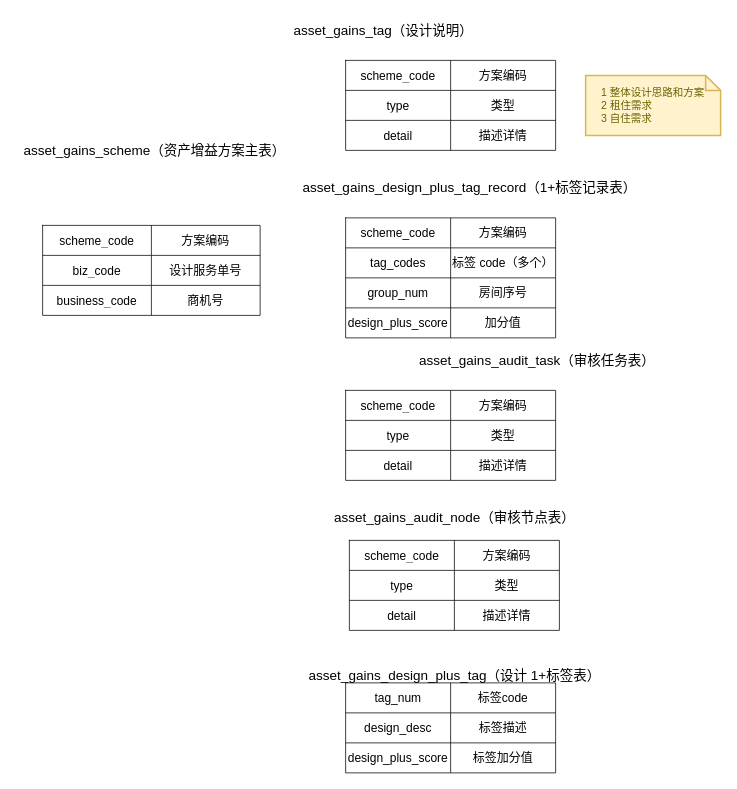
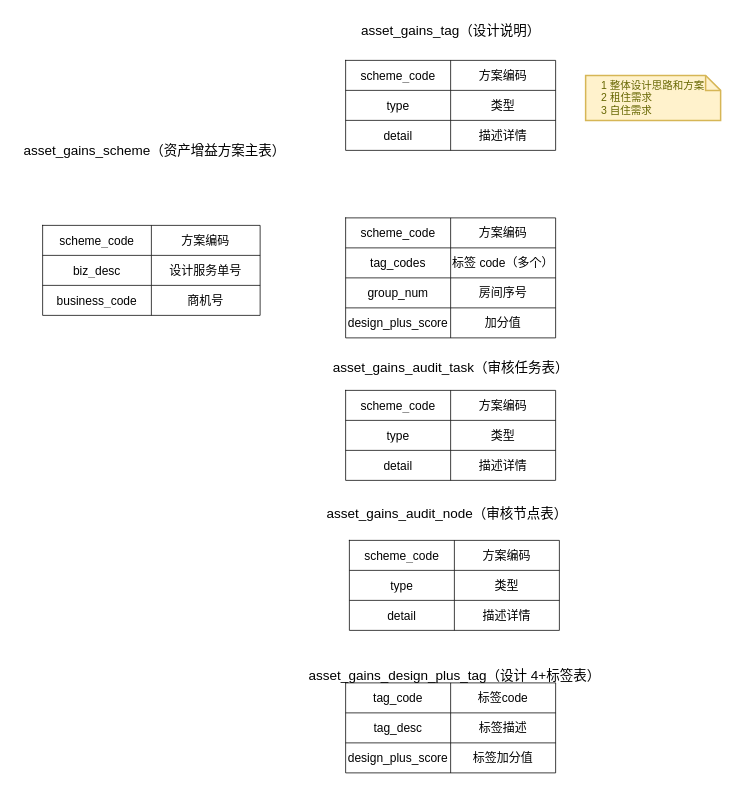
node "asset_gains_tag（设计说明）": moved (383, 30) -> (450, 30)
node "1 整体设计思路和方案 2 租住需求 3 自住需求": size 135x60 -> 135x45
node "asset_gains_design_plus_tag_record（1+标签记录表）": removed
node "biz_code": label "biz_code" -> "biz_desc"
node "asset_gains_audit_task（审核任务表）": moved (537, 360) -> (450, 368)
node "asset_gains_audit_node（审核节点表）": moved (454, 518) -> (447, 514)
node "asset_gains_design_plus_tag（设计 1+标签表）": label "asset_gains_design_plus_tag（设计 1+标签表）" -> "asset_gains_design_plus_tag（设计 4+标签表）"
node "tag_num": label "tag_num" -> "tag_code"
node "design_desc": label "design_desc" -> "tag_desc"
